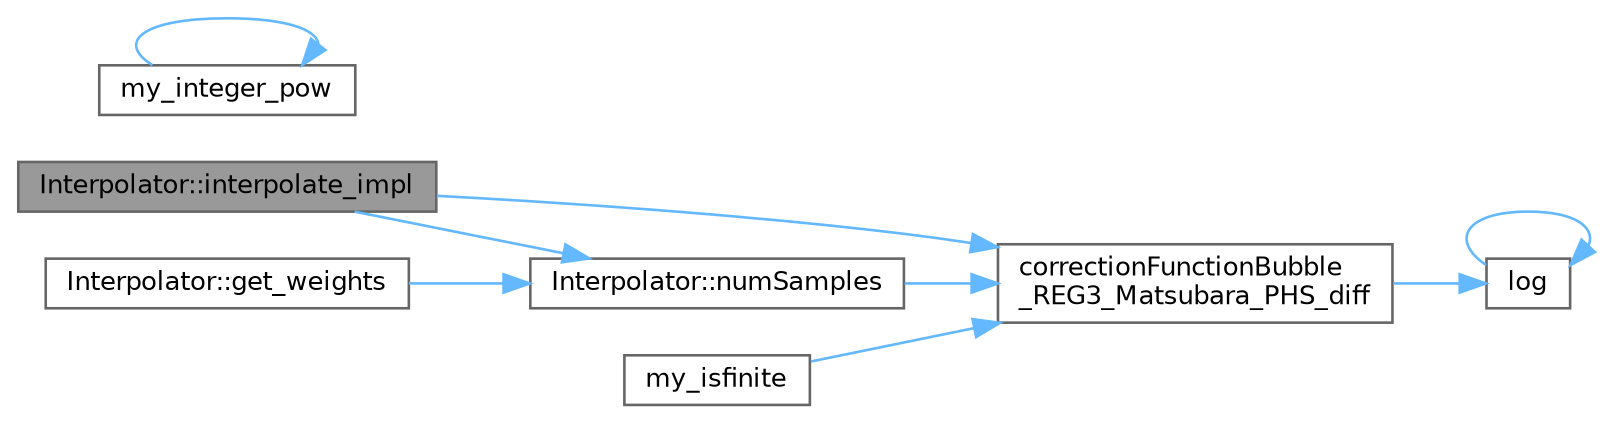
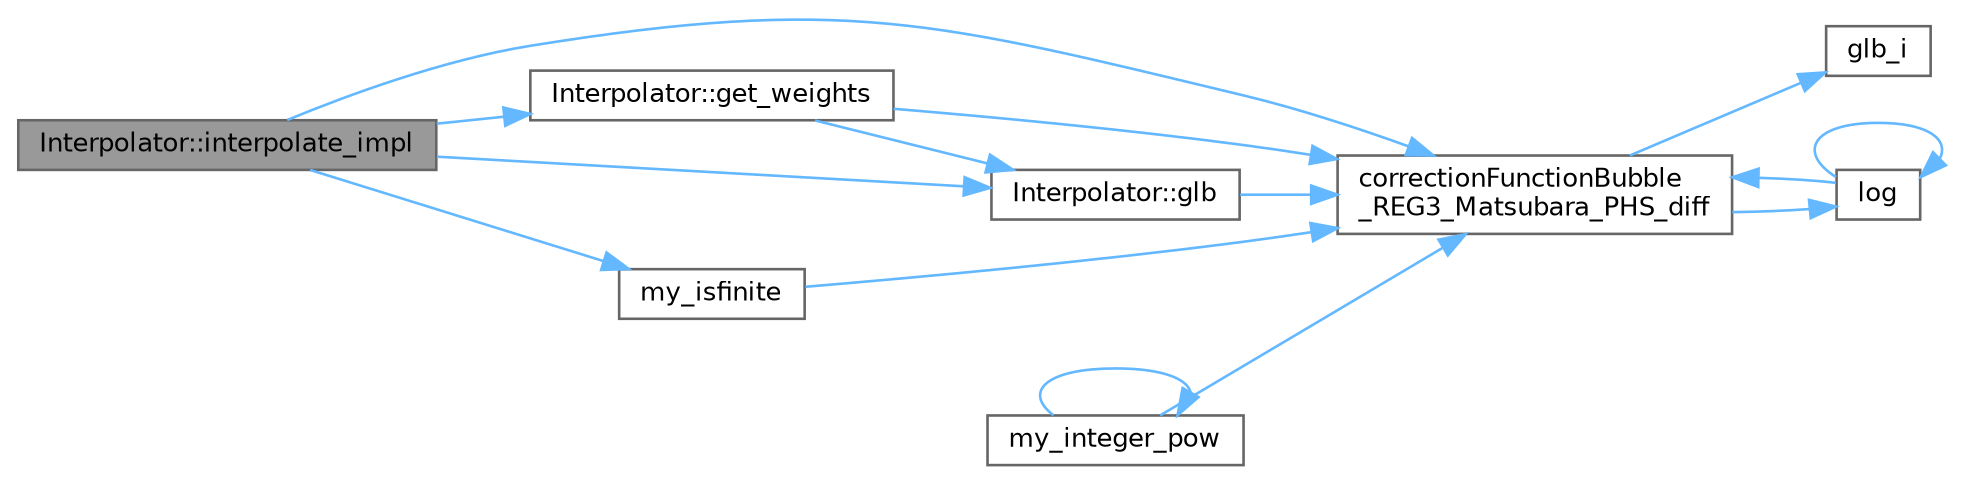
node "glb_i": added
edge "Interpolator::interpolate_impl" -> "Interpolator::get_weights": added
edge "Interpolator::get_weights" -> "correctionFunctionBubble _REG3_Matsubara_PHS_diff": added
edge "log" -> "correctionFunctionBubble _REG3_Matsubara_PHS_diff": added
edge "Interpolator::interpolate_impl" -> "my_isfinite": added
node "Interpolator::numSamples": label "Interpolator::numSamples" -> "Interpolator::glb"
edge "my_integer_pow" -> "correctionFunctionBubble _REG3_Matsubara_PHS_diff": added
